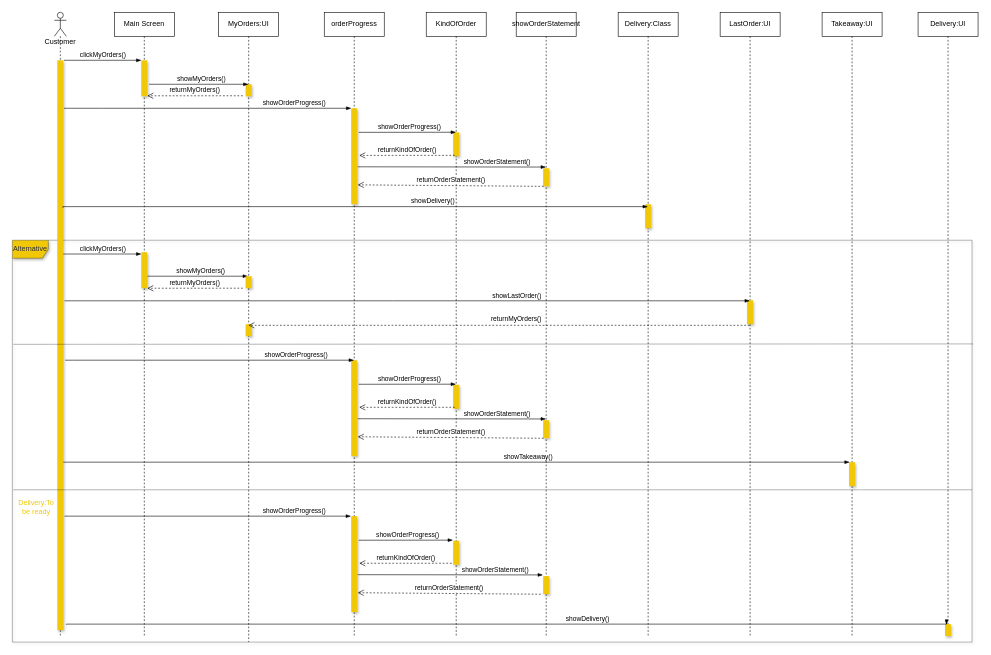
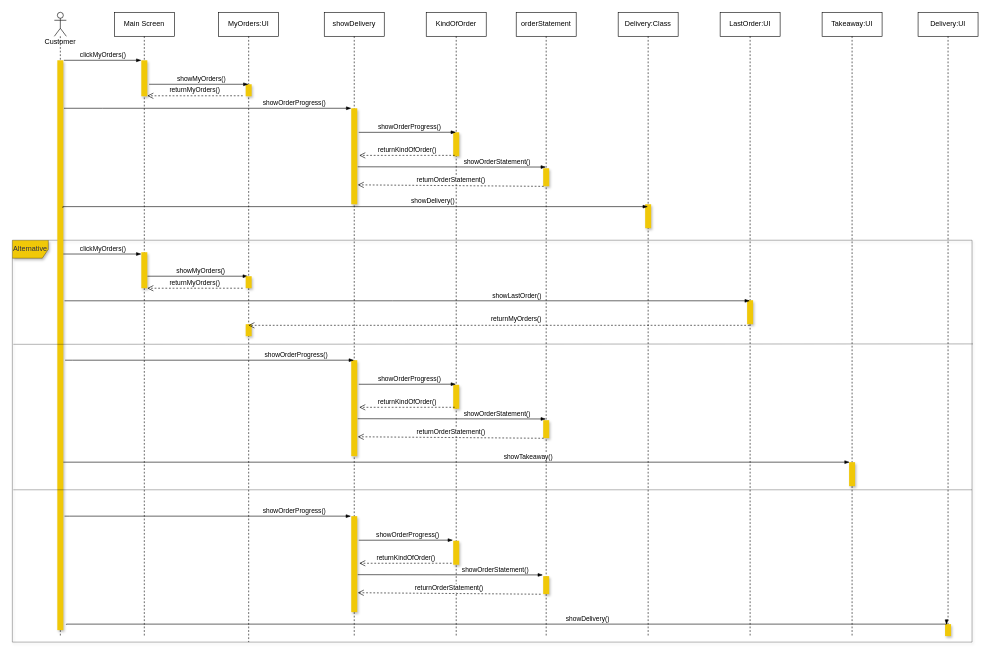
node "orderProgress": label "orderProgress" -> "showDelivery"
node "showOrderStatement": label "showOrderStatement" -> "orderStatement"
node "Delivery:To be ready": removed
